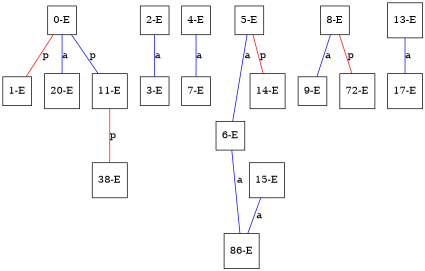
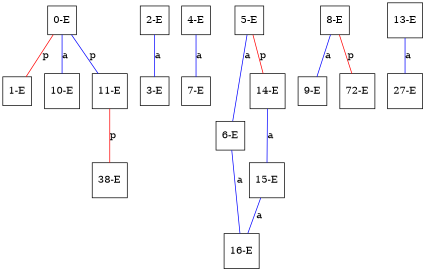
node "20-E": label "20-E" -> "10-E"
node "17-E": label "17-E" -> "27-E"
edge "14-E" -- "15-E": added, label "a"
node "86-E": label "86-E" -> "16-E"
